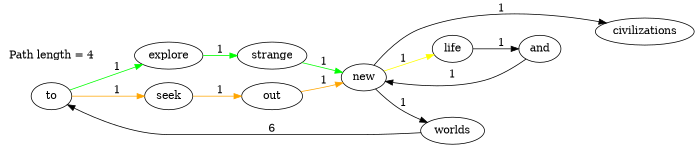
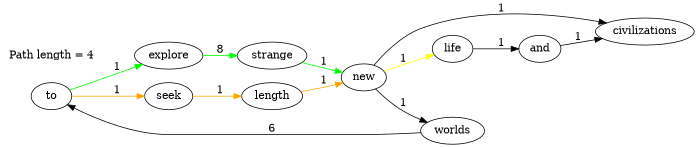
edge "explore" -> "strange": label "1" -> "8"
edge "and" -> "new": now "and" -> "civilizations"
node "out": label "out" -> "length"
